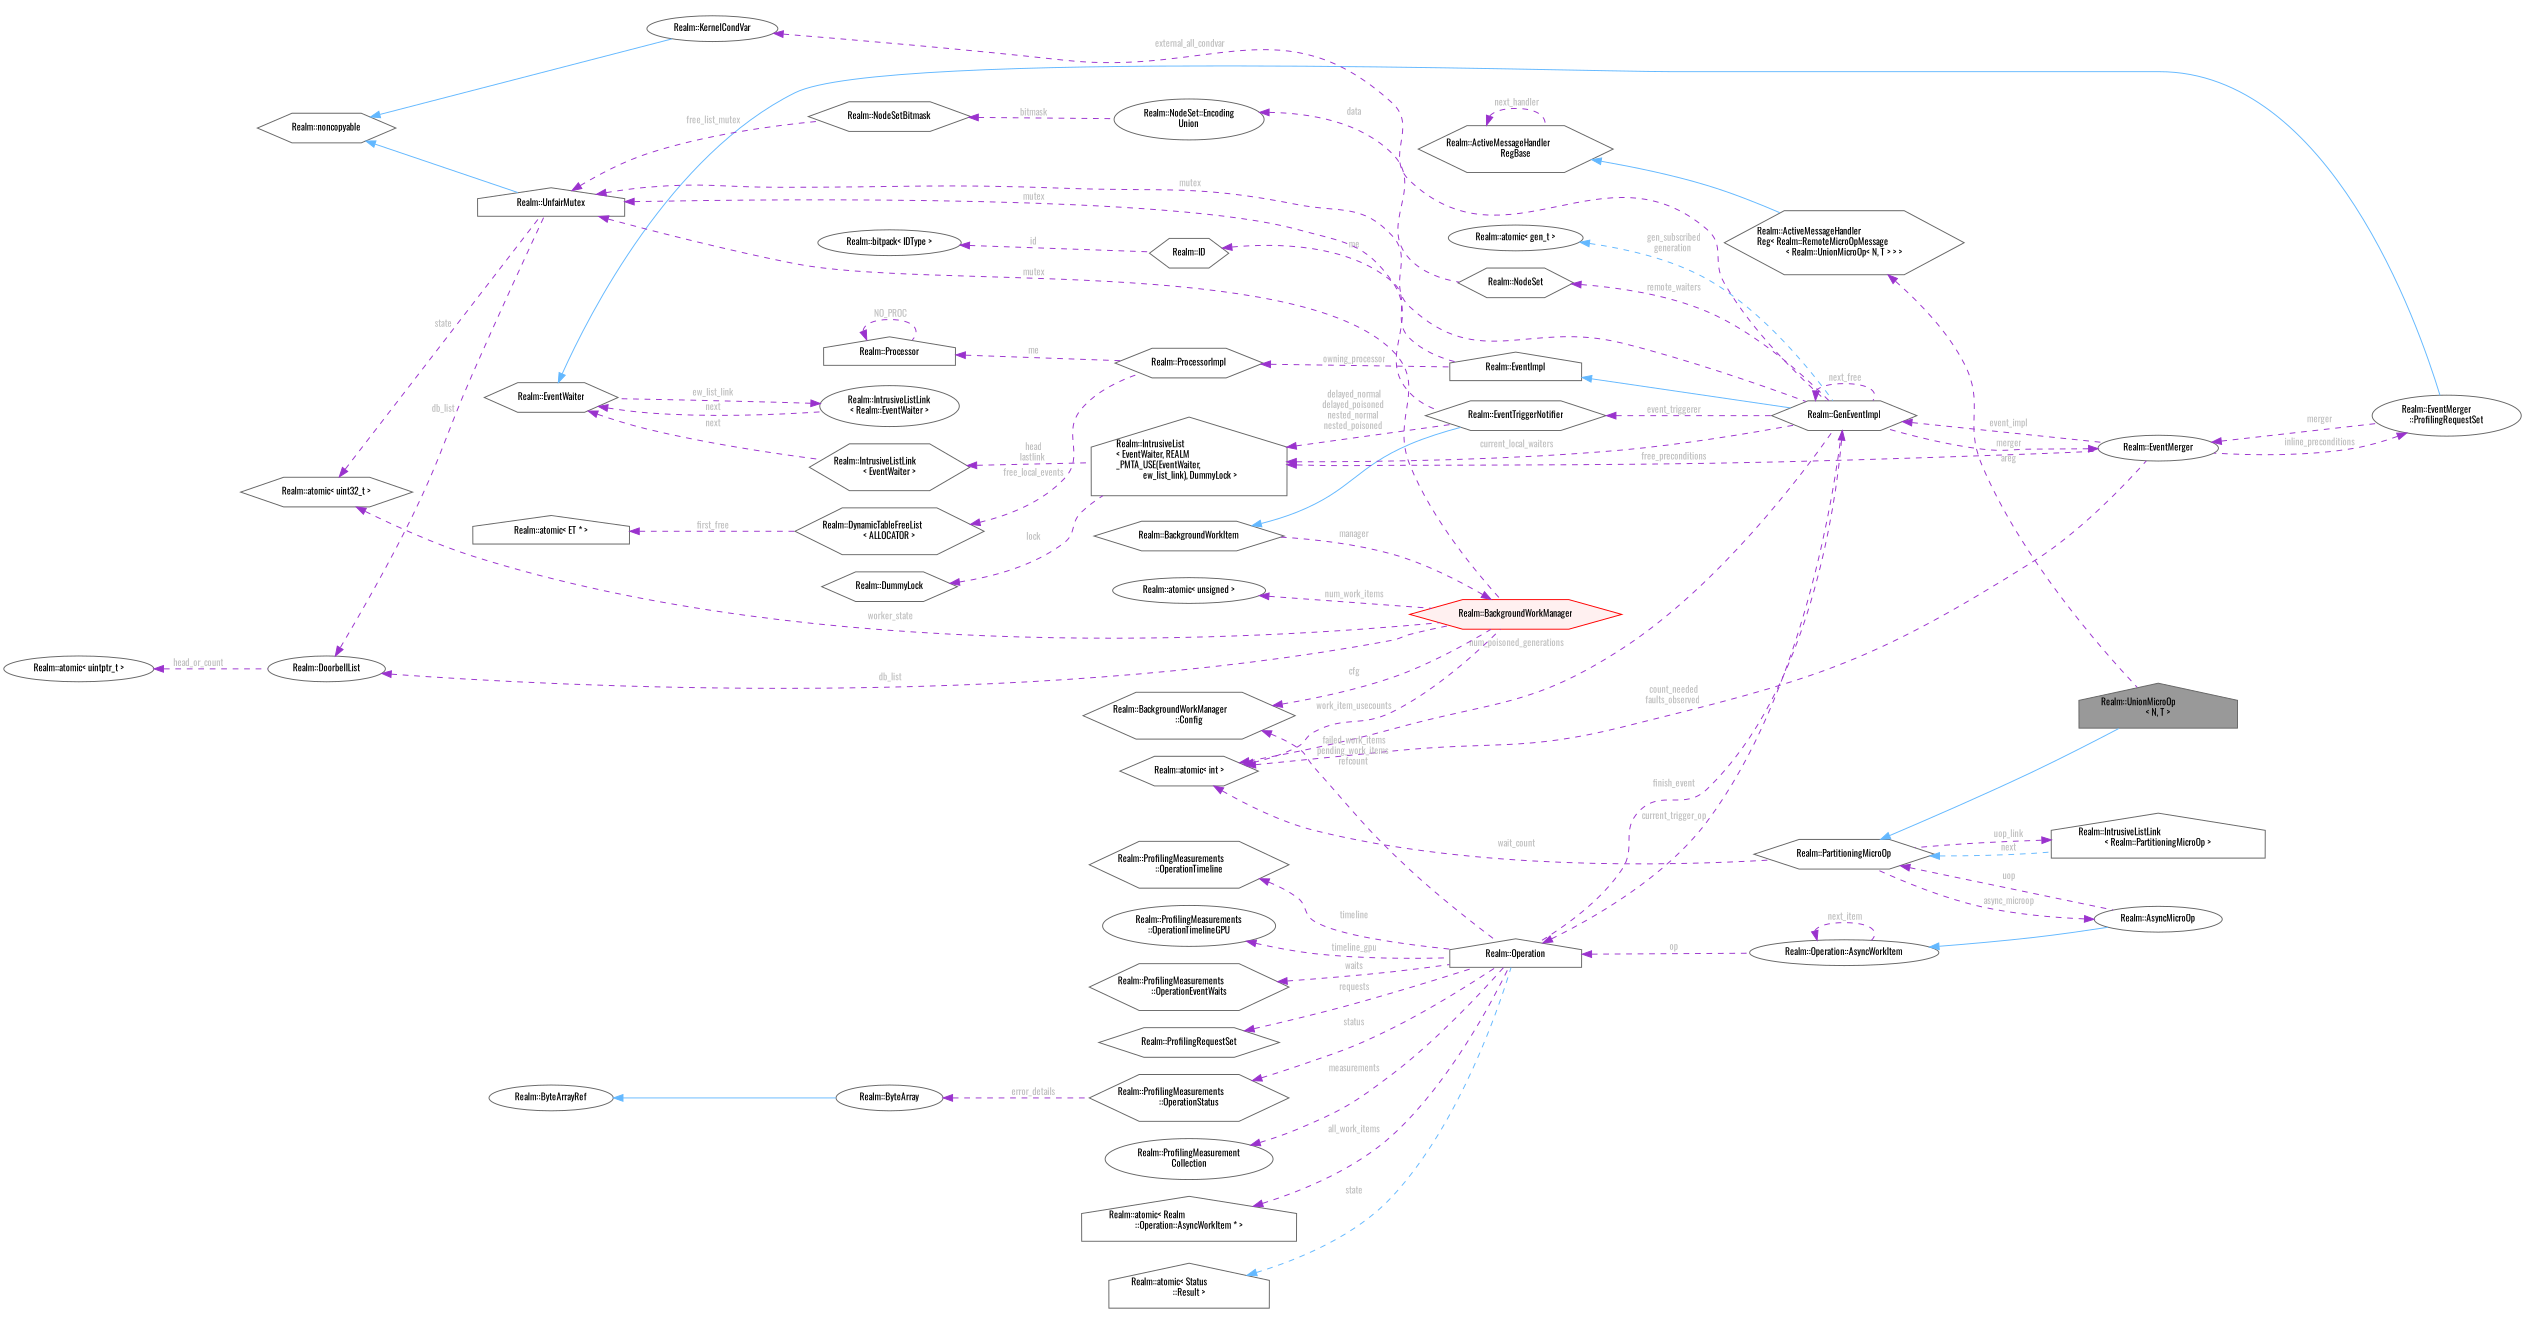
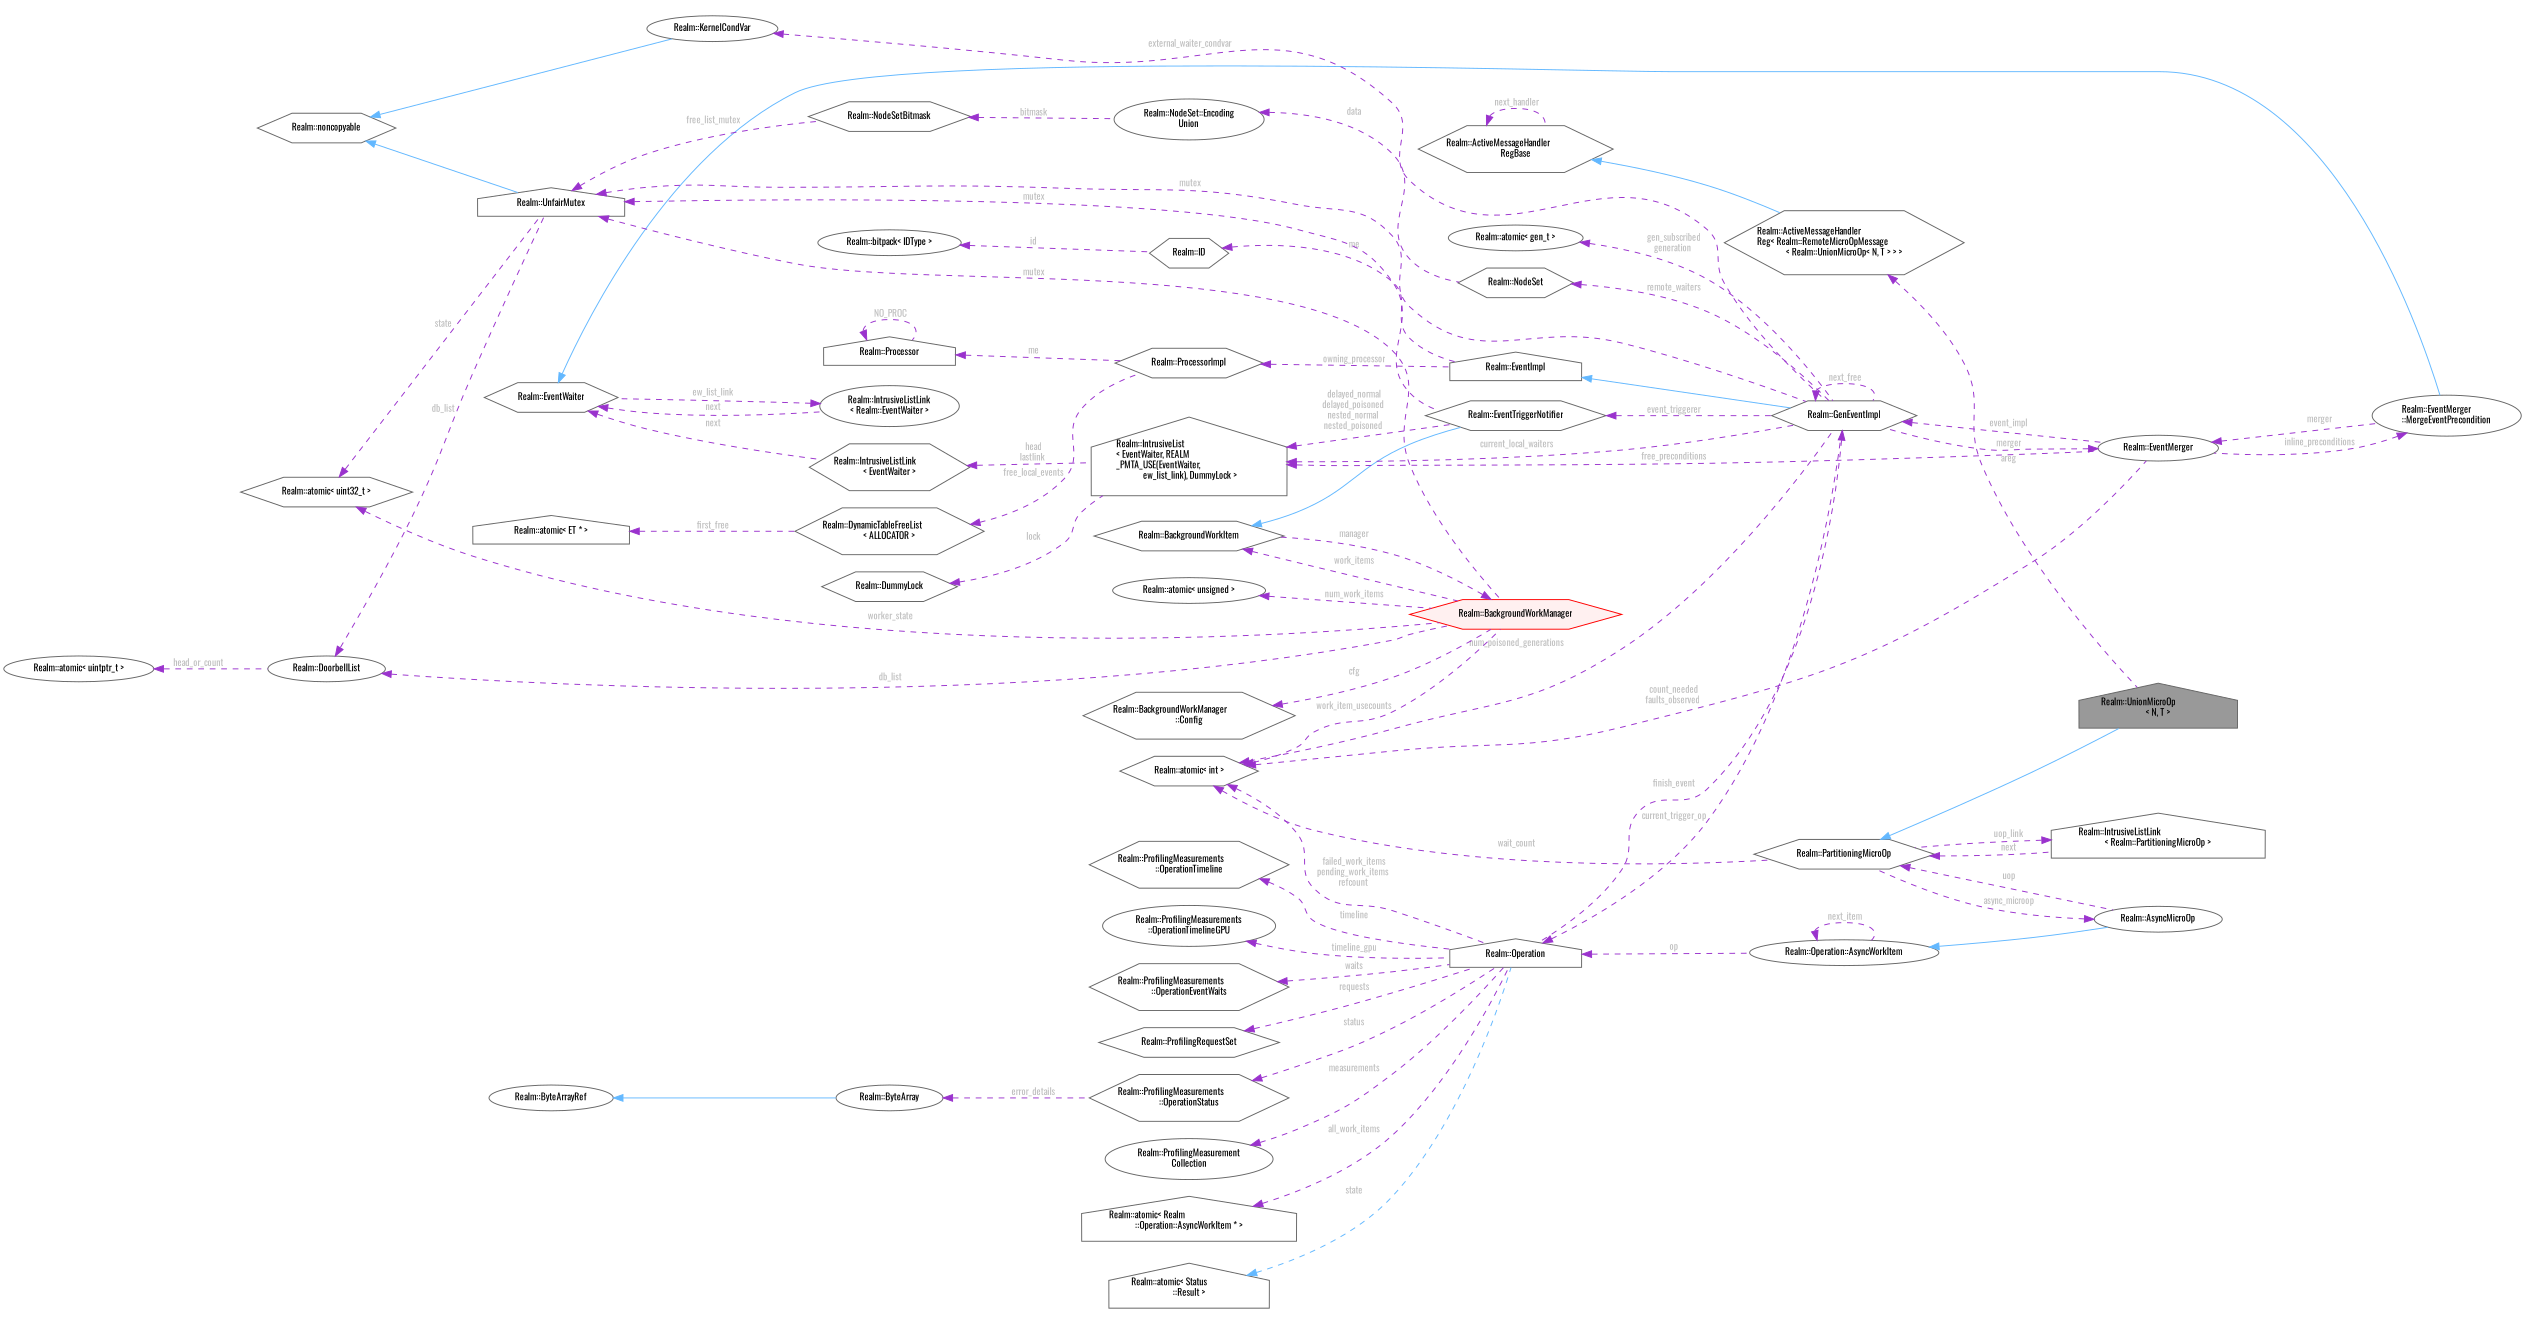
edge "Realm::GenEventImpl" -> "Realm::KernelCondVar": label " external_all_condvar" -> " external_waiter_condvar"
edge "Realm::GenEventImpl" -> "Realm::atomic< gen_t >": color steelblue1 -> darkorchid3
node "Realm::EventMerger ::ProfilingRequestSet": label "Realm::EventMerger ::ProfilingRequestSet" -> "Realm::EventMerger ::MergeEventPrecondition"
edge "Realm::BackgroundWorkManager" -> "Realm::BackgroundWorkItem": added, label "work_items"
edge "Realm::Operation" -> "Realm::BackgroundWorkManager ::Config": now "Realm::Operation" -> "Realm::atomic< int >"
edge "Realm::IntrusiveListLink < Realm::PartitioningMicroOp >" -> "Realm::PartitioningMicroOp": color steelblue1 -> darkorchid3
